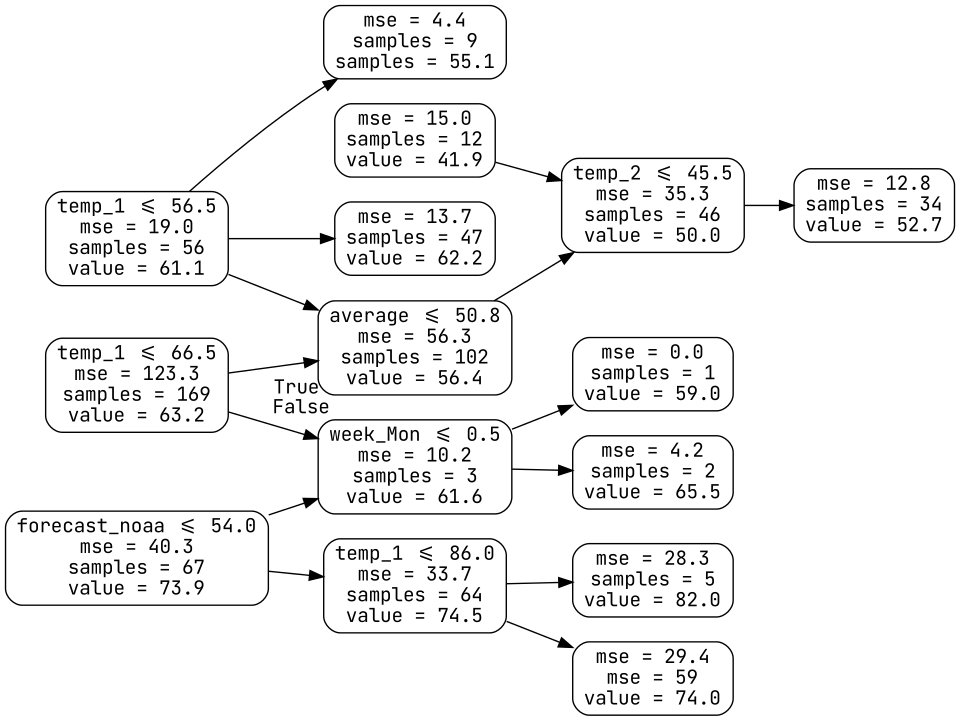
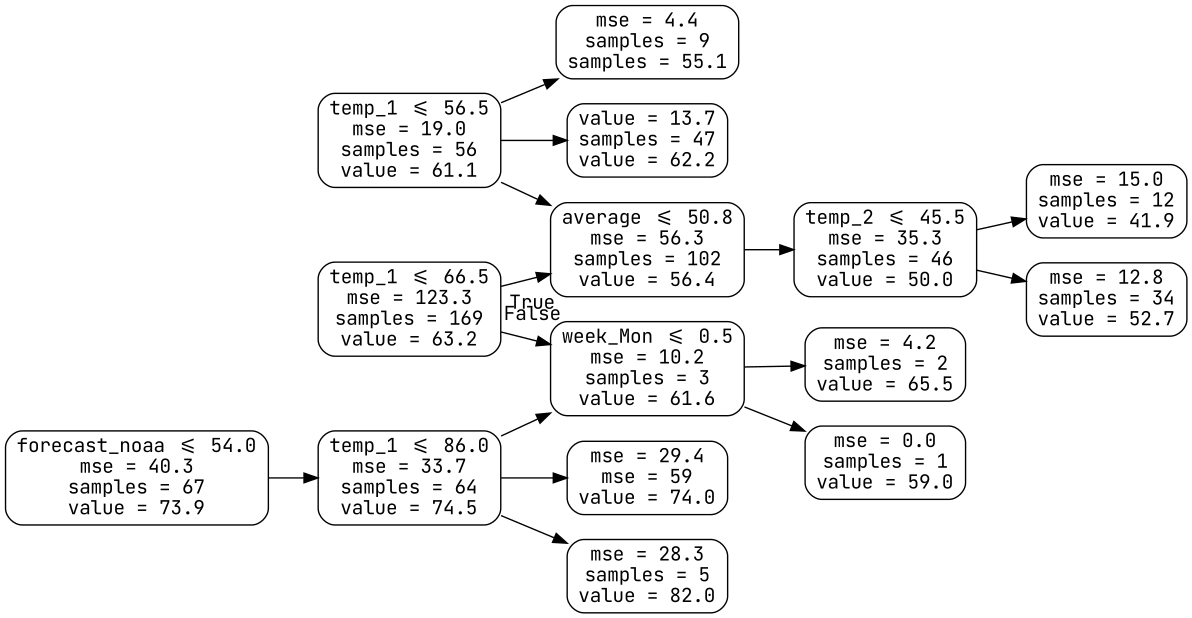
edge "mse = 15.0 samples = 12 value = 41.9" -> "temp_2 <= 45.5 mse = 35.3 samples = 46 value = 50.0": reversed
node "mse = 13.7 samples = 47 value = 62.2": label "mse = 13.7 samples = 47 value = 62.2" -> "value = 13.7 samples = 47 value = 62.2"
edge "forecast_noaa <= 54.0 mse = 40.3 samples = 67 value = 73.9" -> "week_Mon <= 0.5 mse = 10.2 samples = 3 value = 61.6": now "temp_1 <= 86.0 mse = 33.7 samples = 64 value = 74.5" -> "week_Mon <= 0.5 mse = 10.2 samples = 3 value = 61.6"
